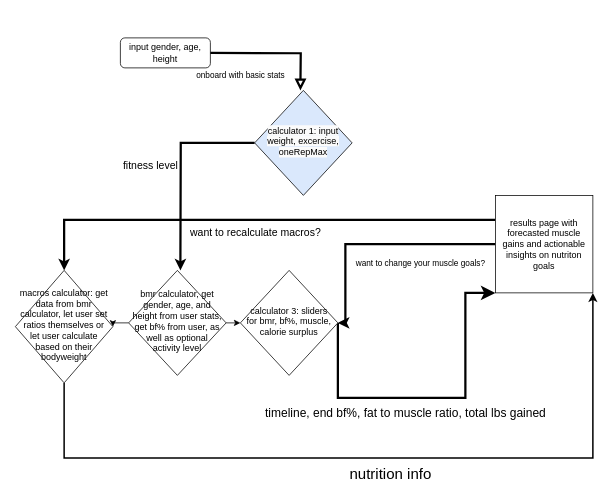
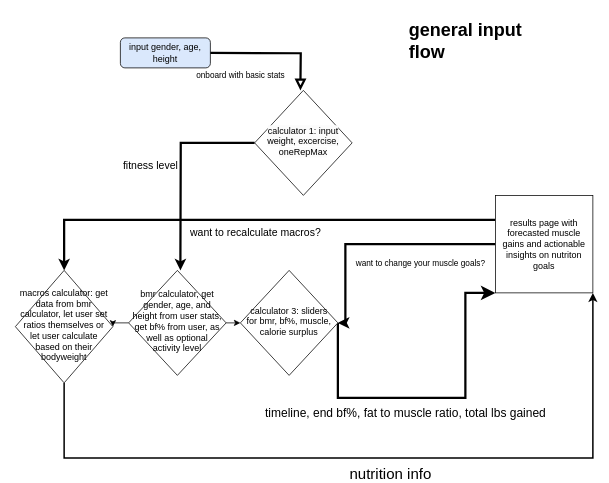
node "input gender, age, height": fillcolor #ffffff -> #dae8fc
node "general input flow": added
node "calculator 1: input weight, excercise, oneRepMax": fillcolor #dae8fc -> #ffffff
